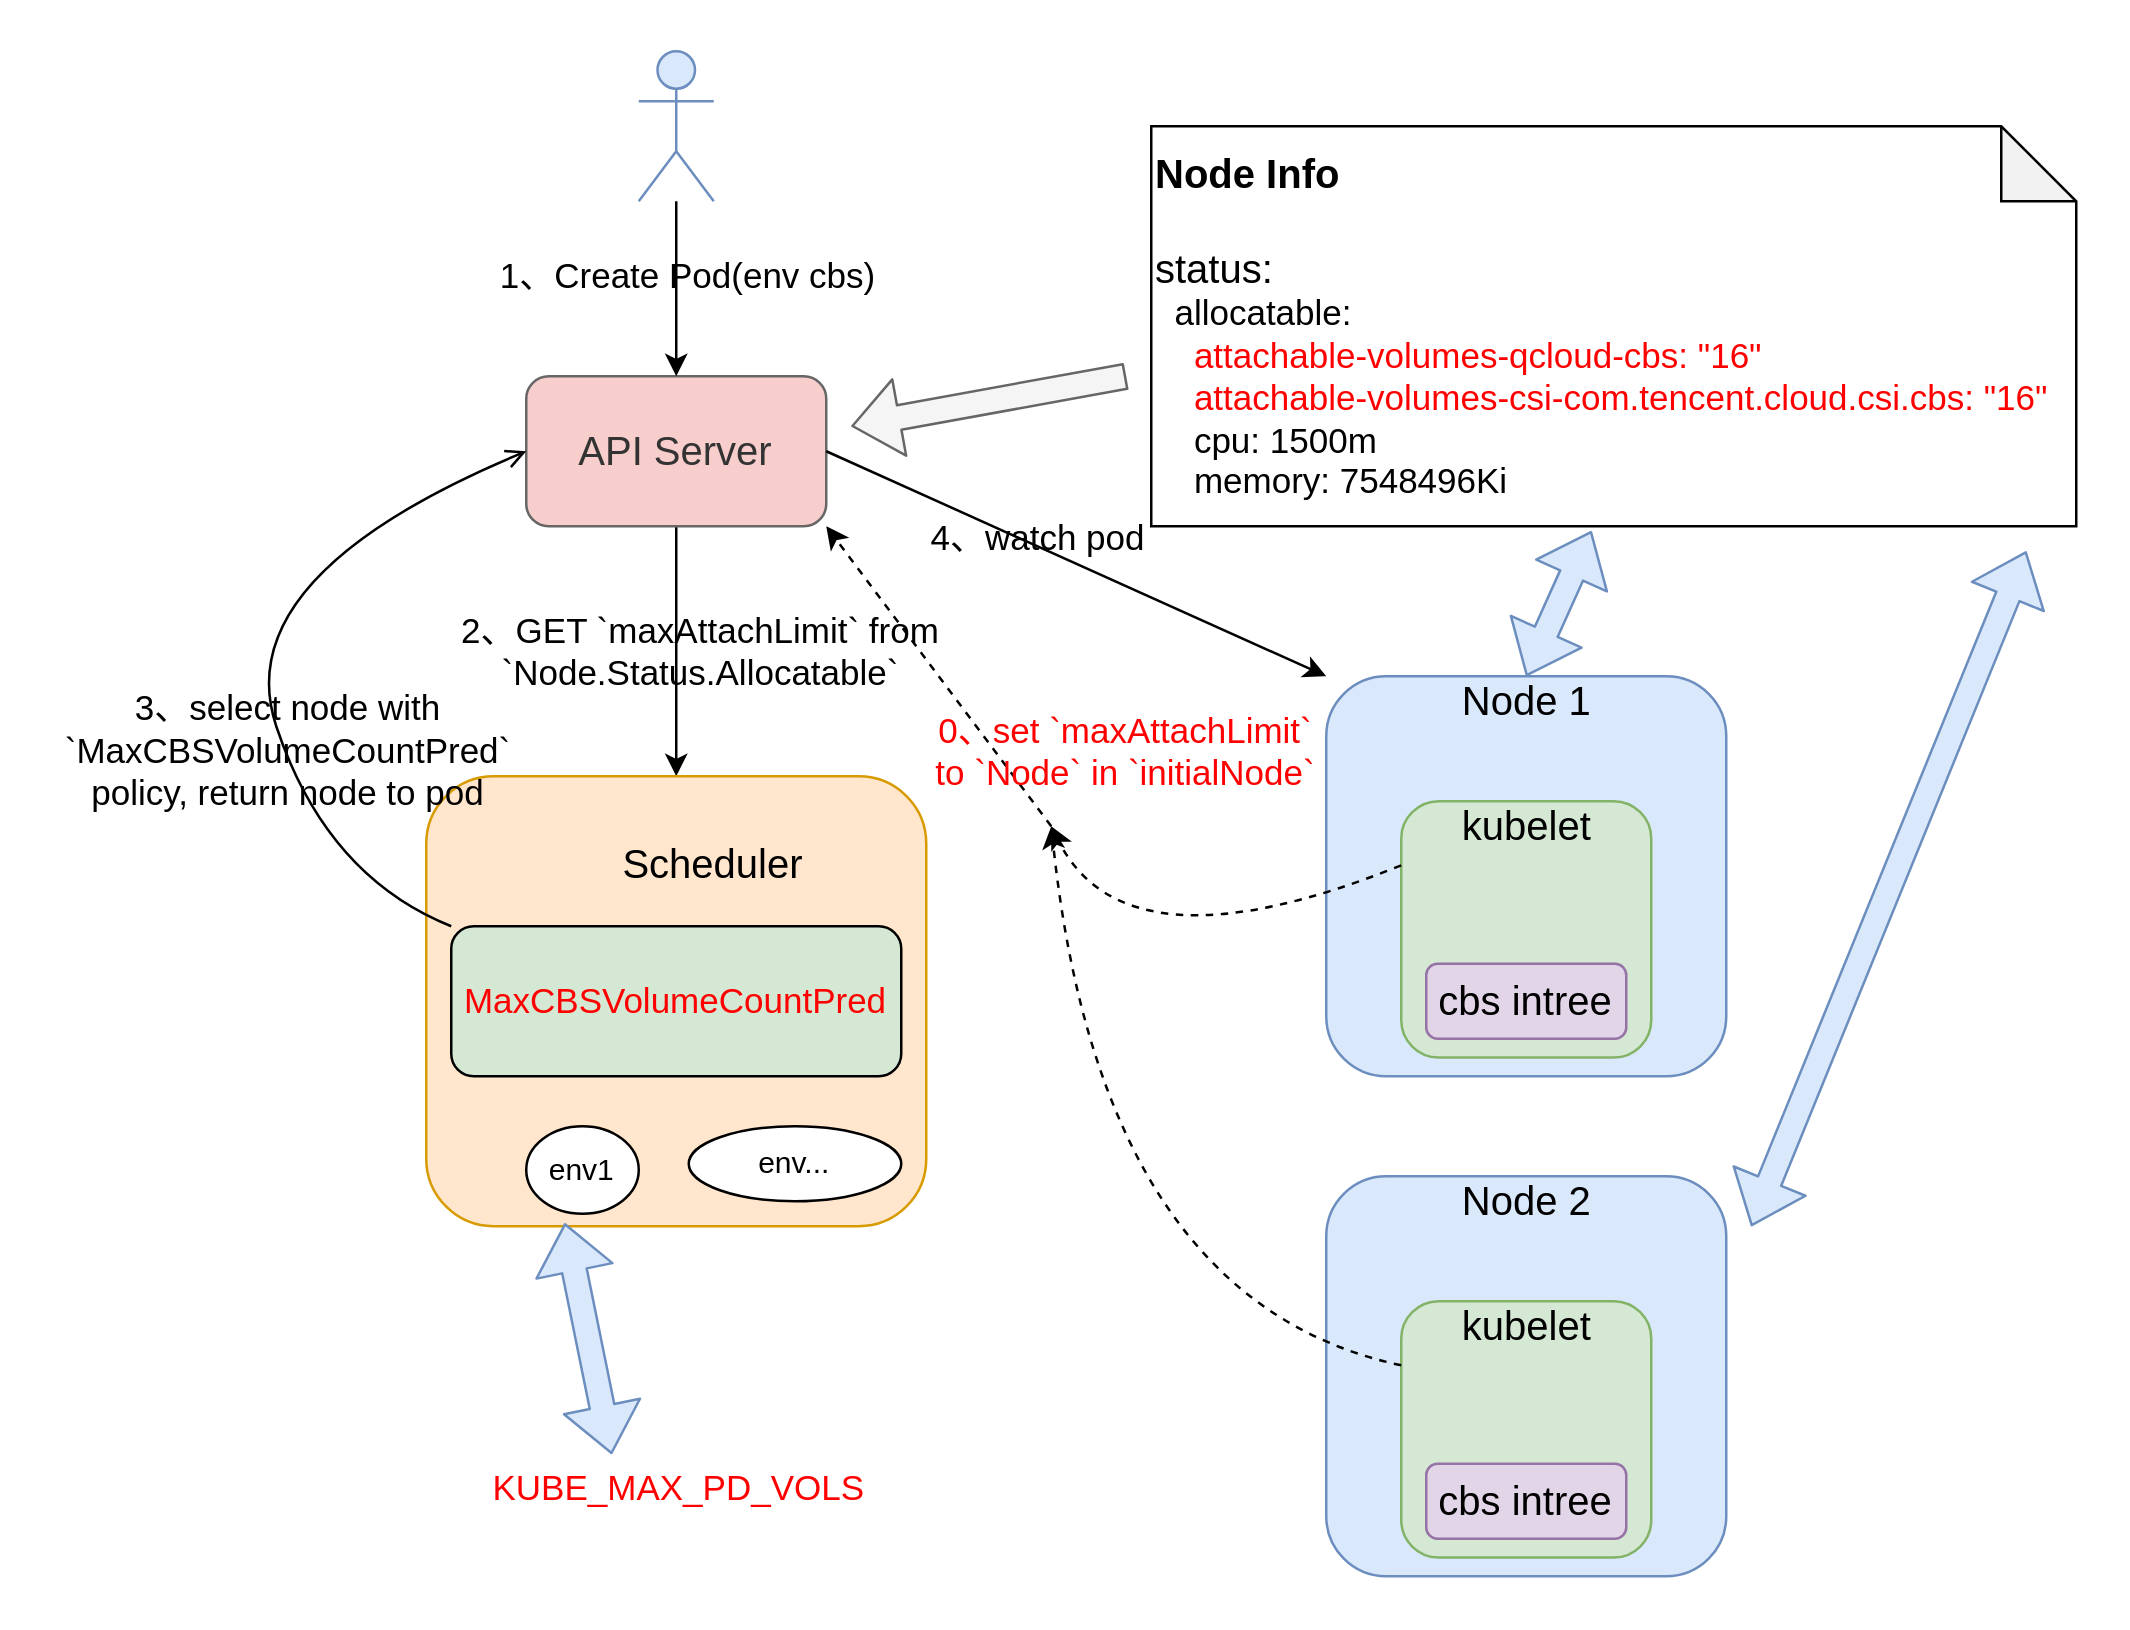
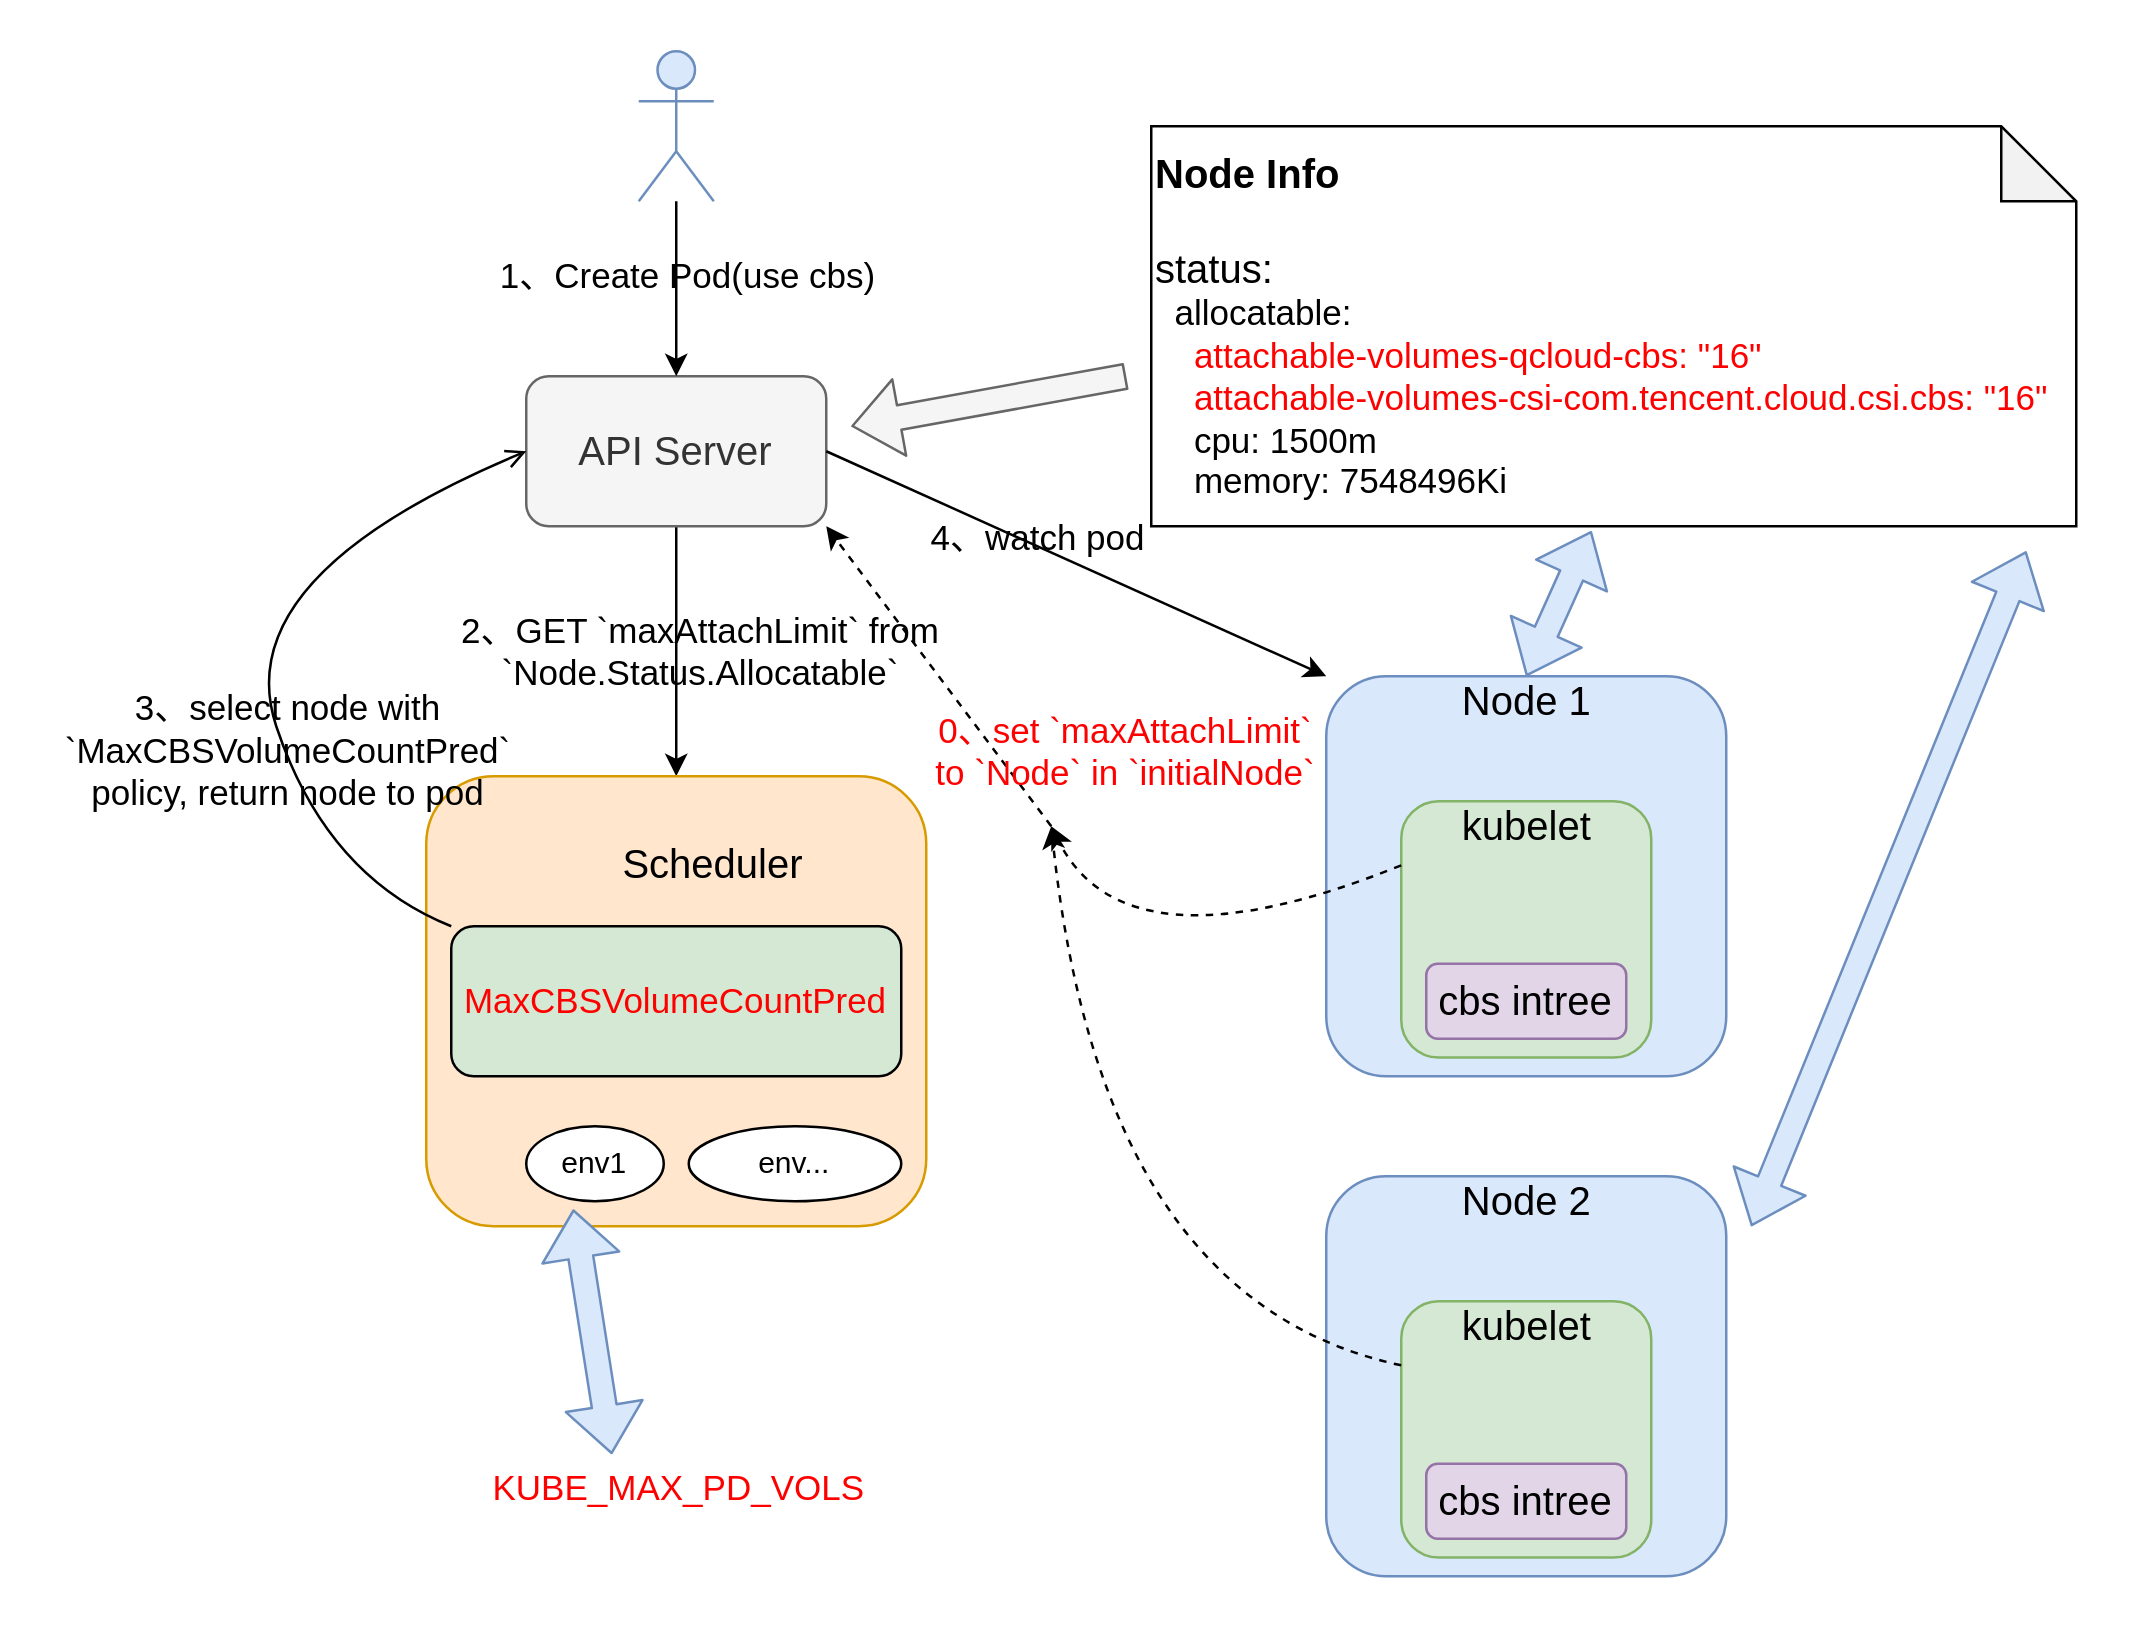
node "1、Create Pod(env cbs)": label "1、Create Pod(env cbs)" -> "1、Create Pod(use cbs)"
node "API Server": fillcolor #f8cecc -> #f5f5f5
node "env1": size 113x88 -> 138x75
